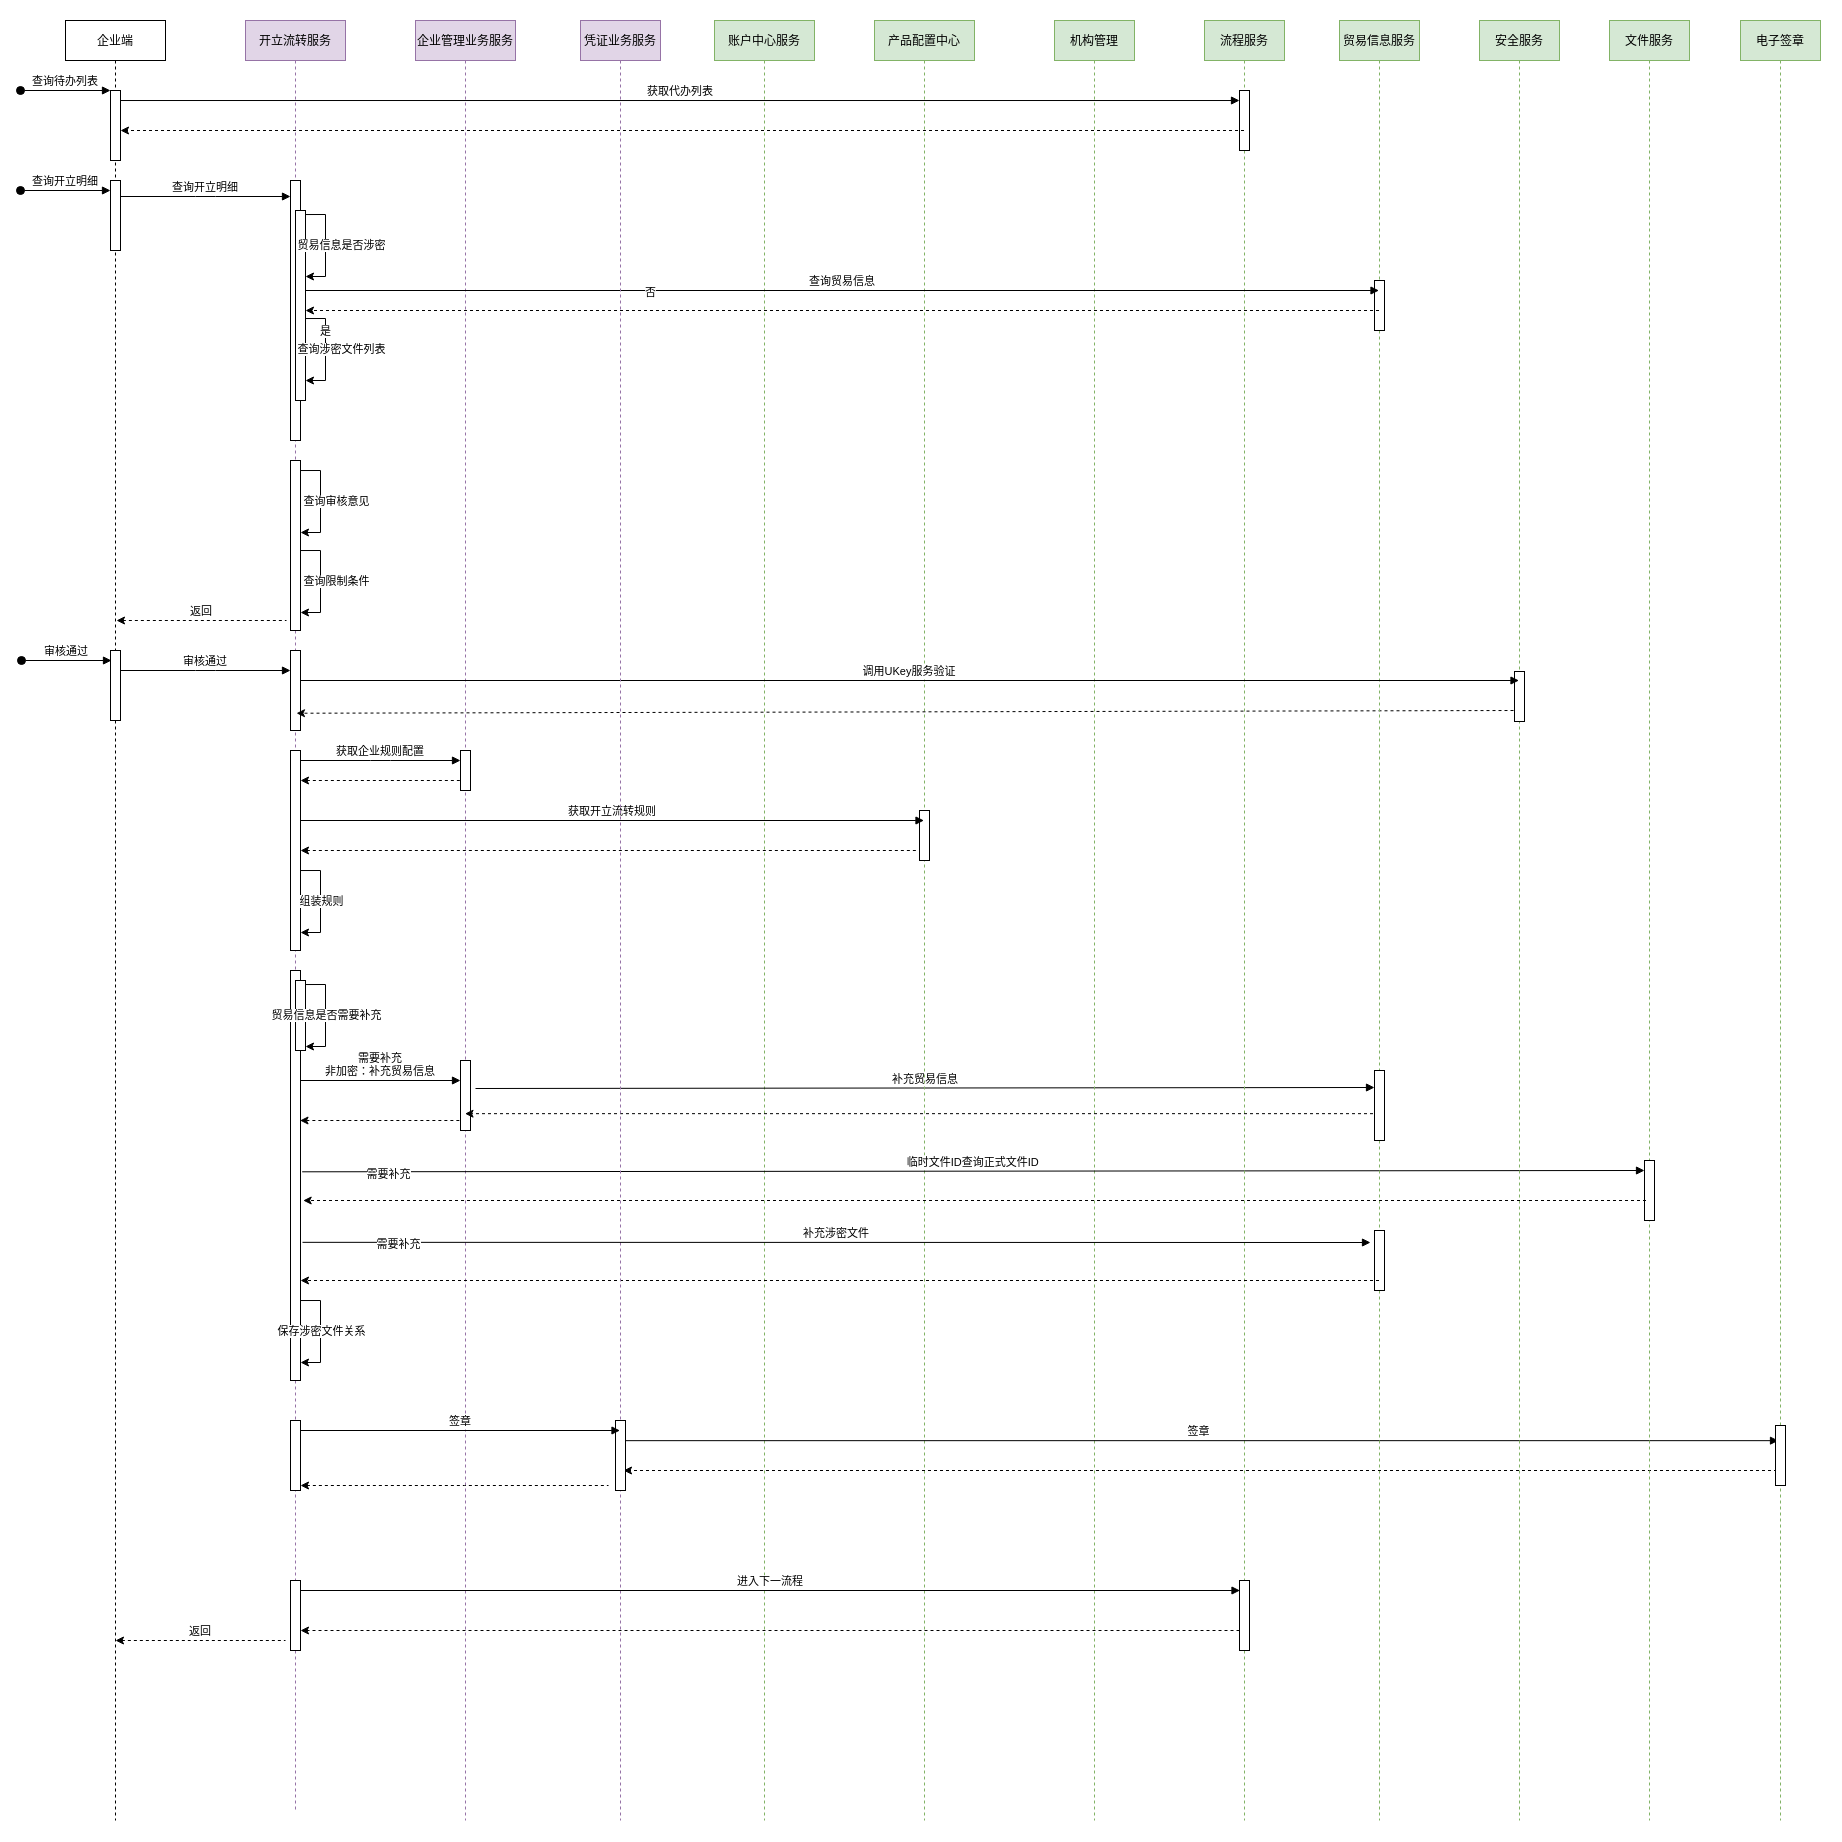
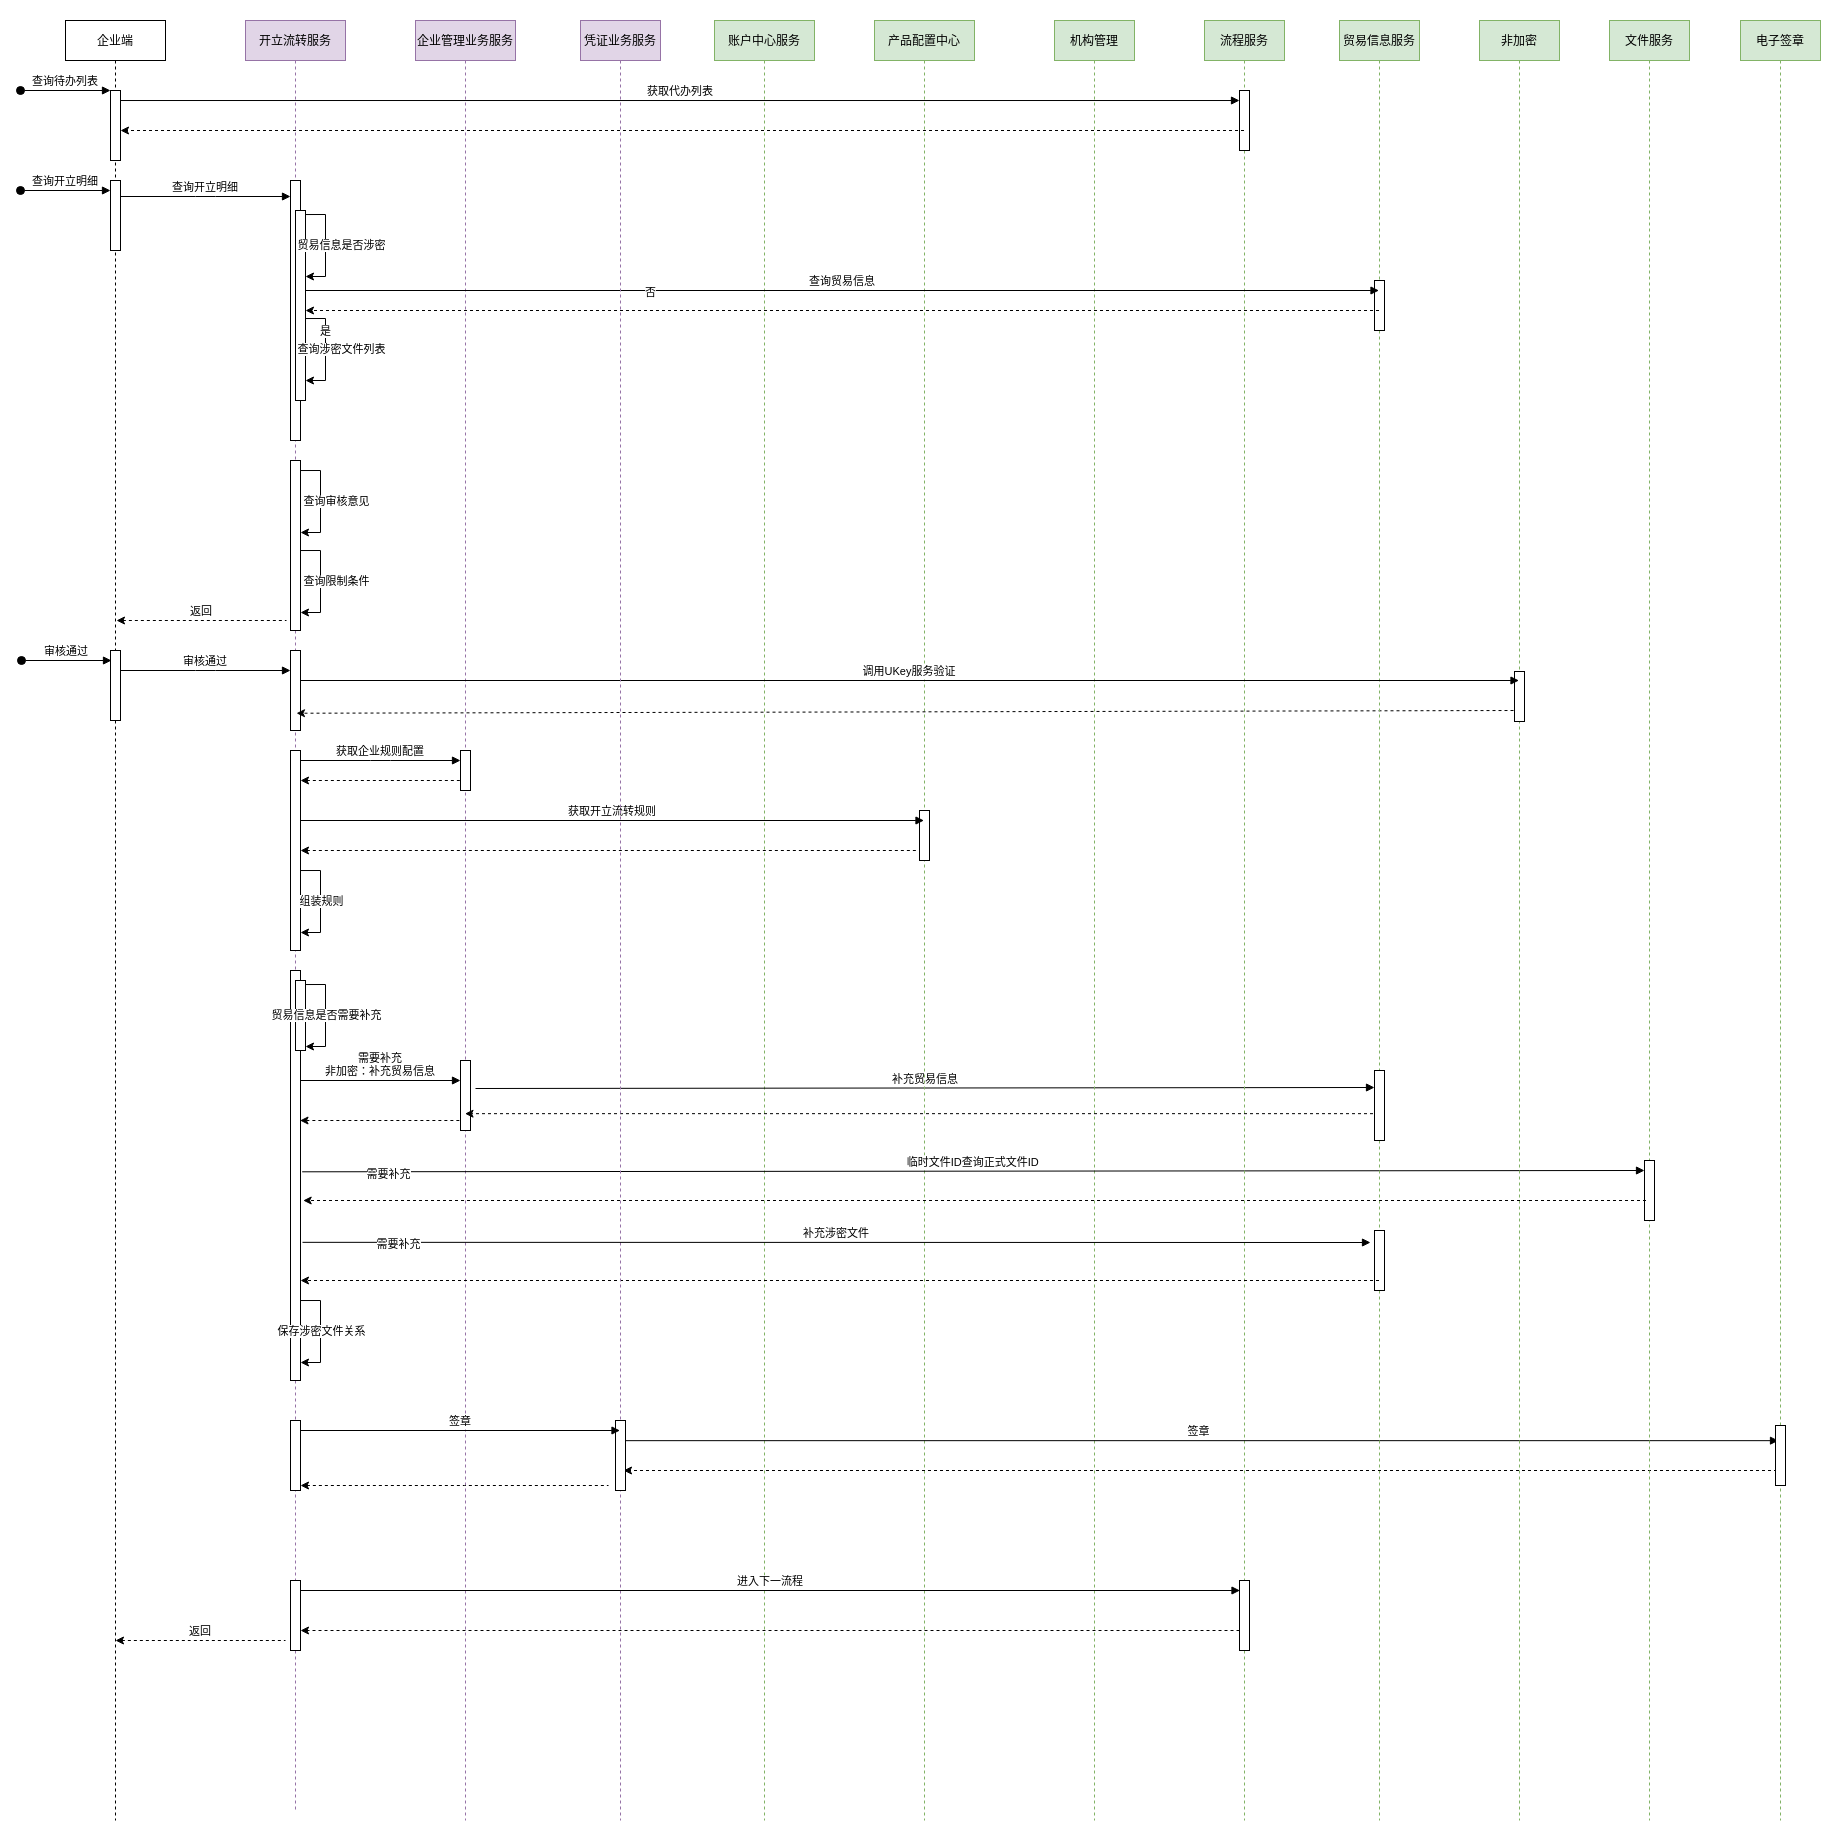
node "安全服务": label "安全服务" -> "非加密"
